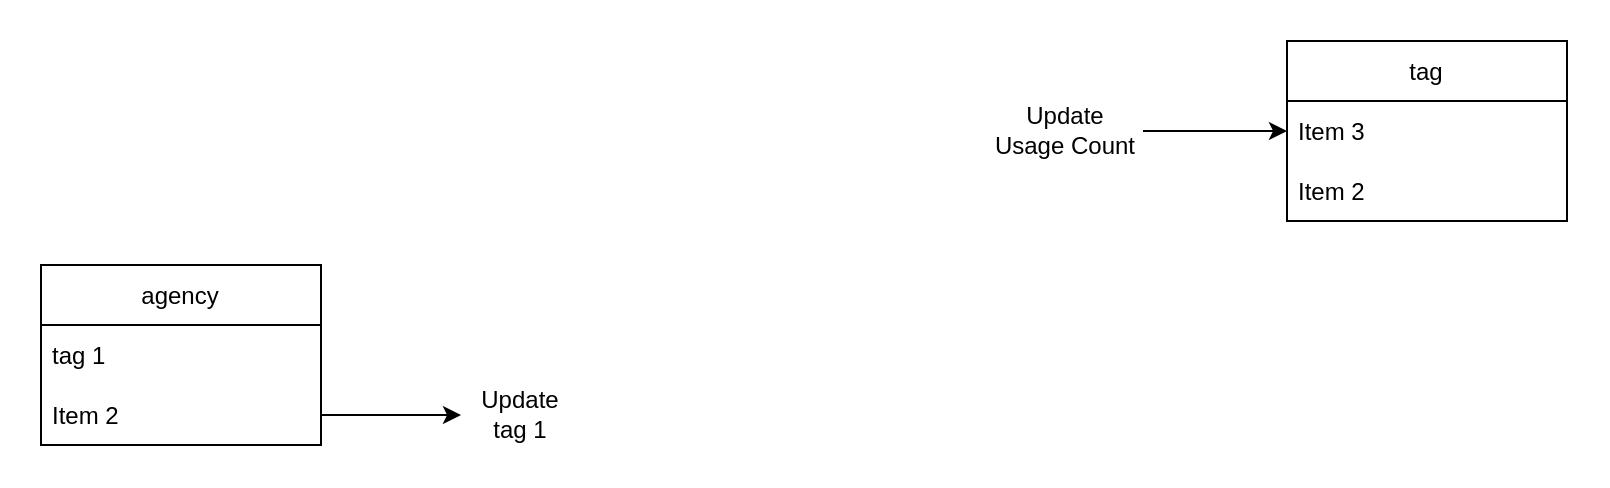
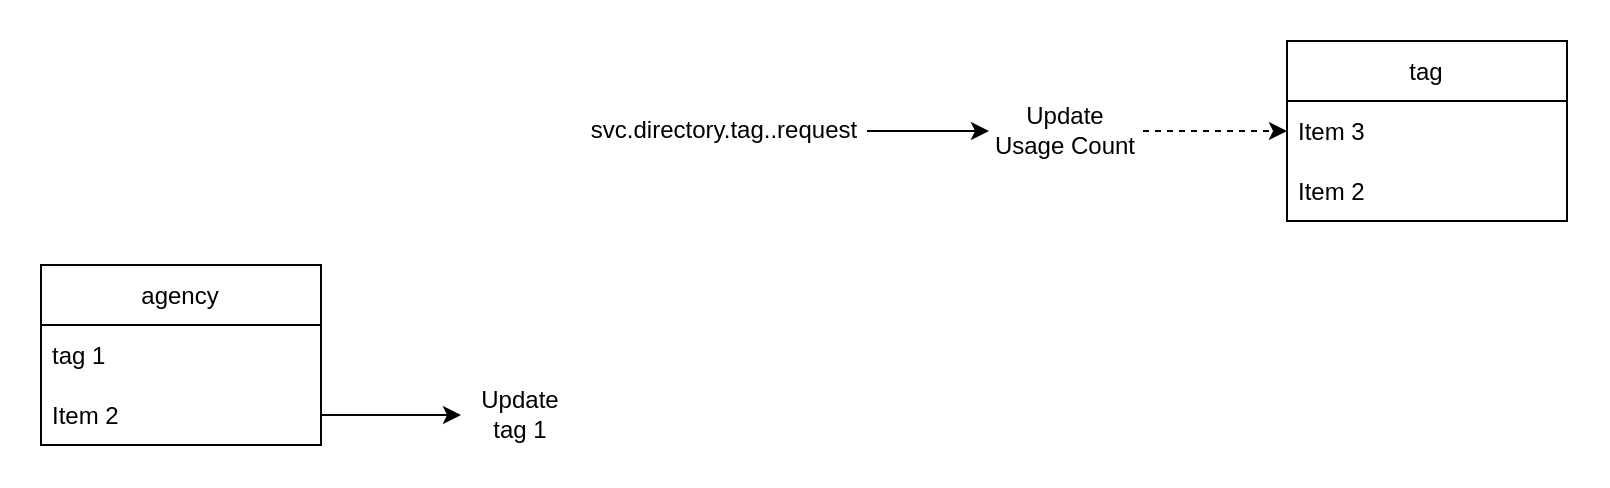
node "svc.directory.tag..request": added
edge "svc.directory.tag..request" -> "Update Usage Count": added
edge "Update Usage Count" -> "Item 3": style solid -> dashed
